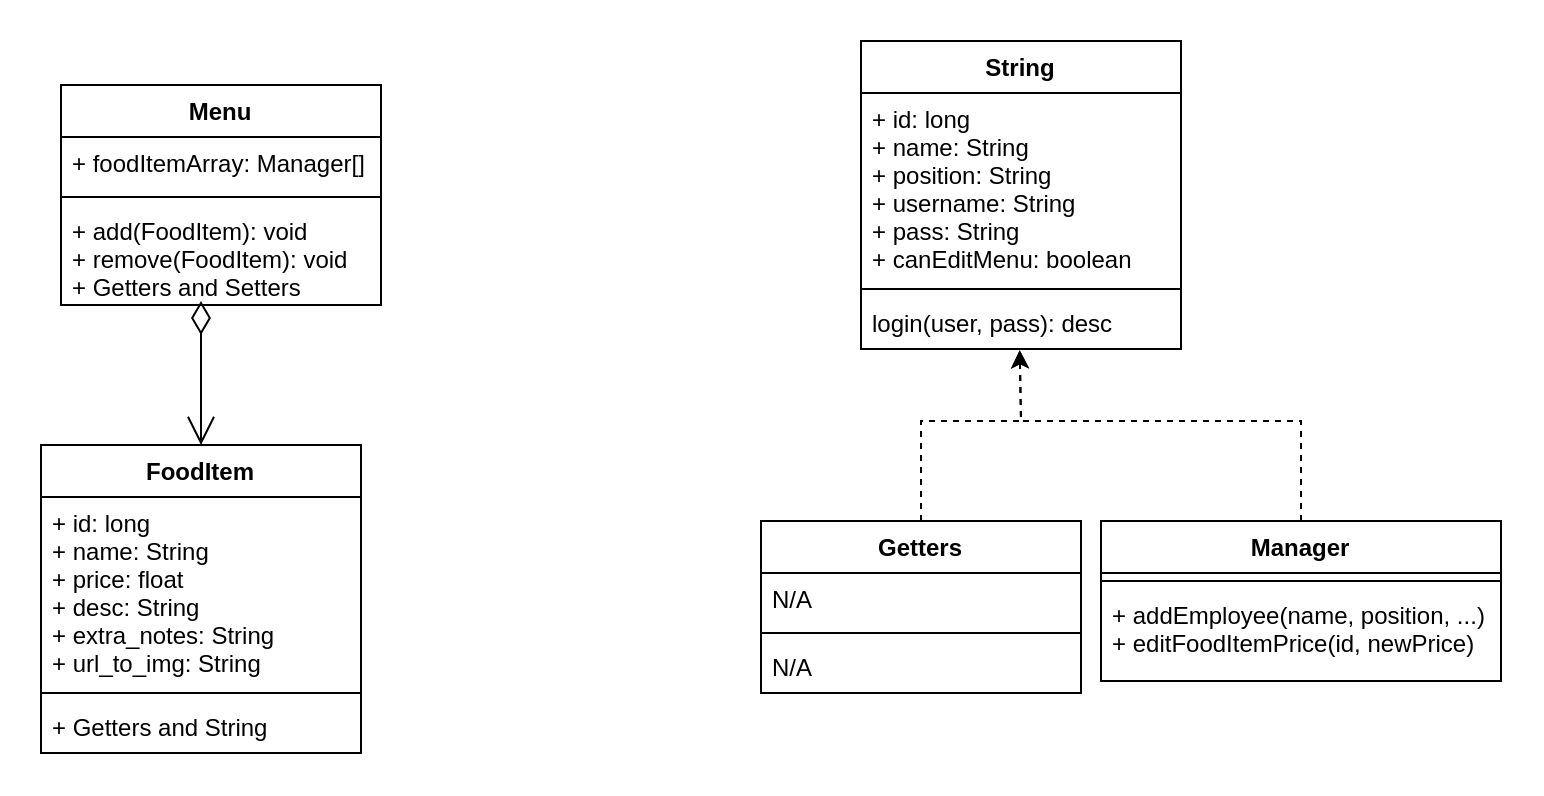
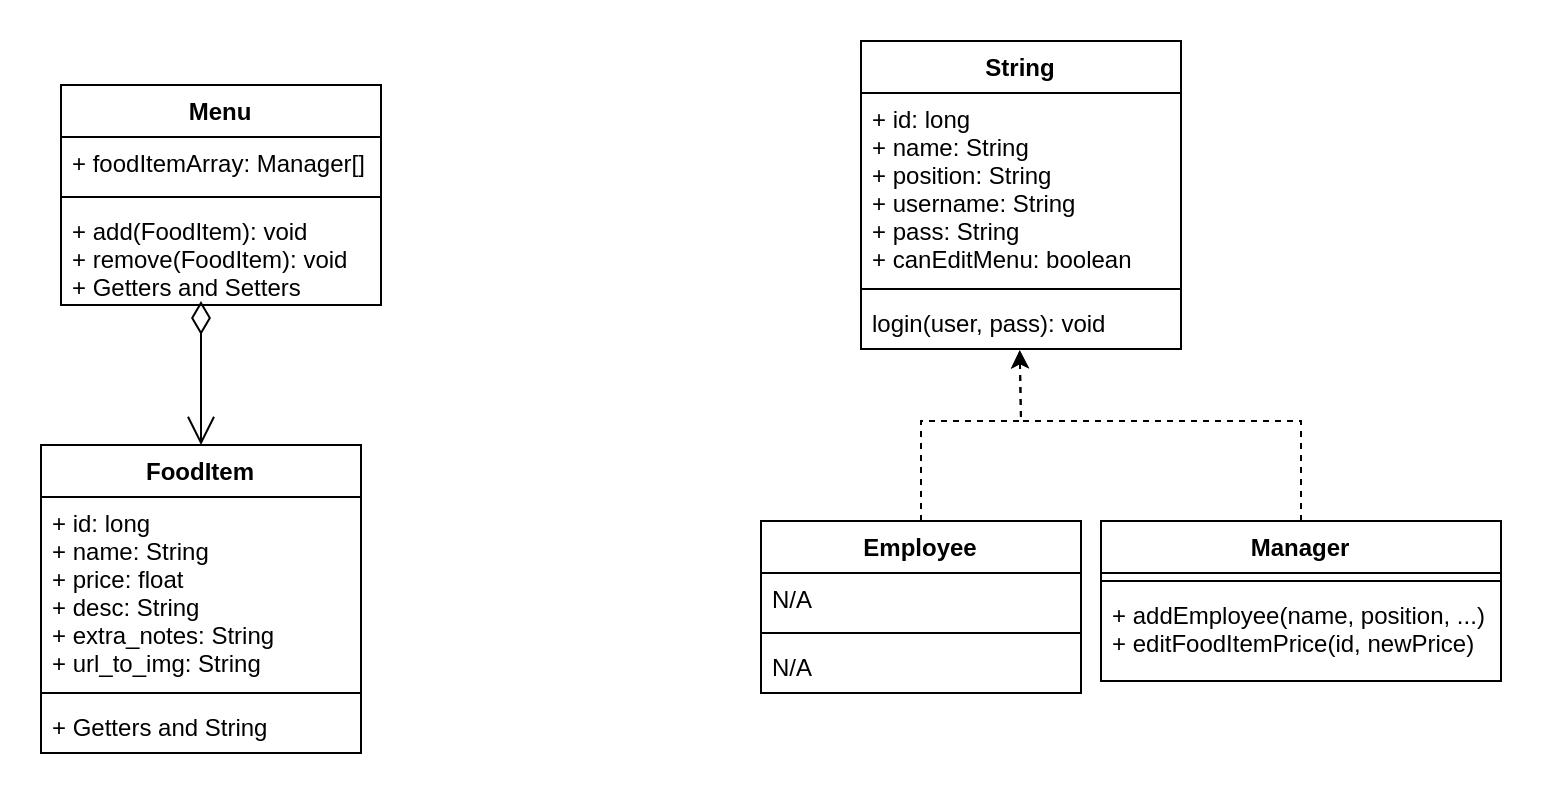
node "login(user, pass): desc": label "login(user, pass): desc" -> "login(user, pass): void"
node "Getters": label "Getters" -> "Employee"
